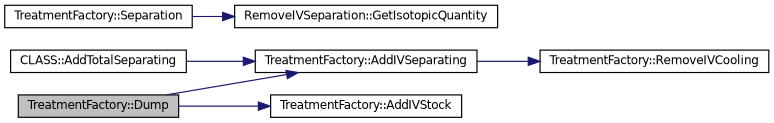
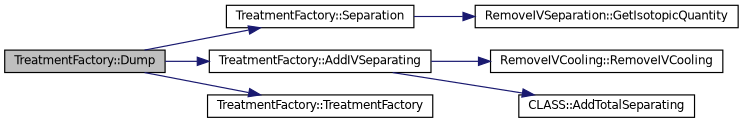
edge "TreatmentFactory::Dump" -> "TreatmentFactory::Separation": added
edge "CLASS::AddTotalSeparating" -> "TreatmentFactory::AddIVSeparating": reversed
node "TreatmentFactory::RemoveIVCooling": label "TreatmentFactory::RemoveIVCooling" -> "RemoveIVCooling::RemoveIVCooling"
node "TreatmentFactory::AddIVStock": label "TreatmentFactory::AddIVStock" -> "TreatmentFactory::TreatmentFactory"
